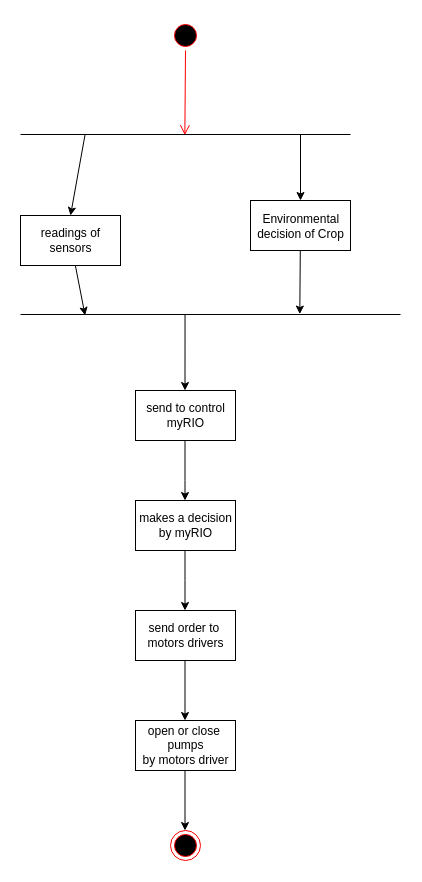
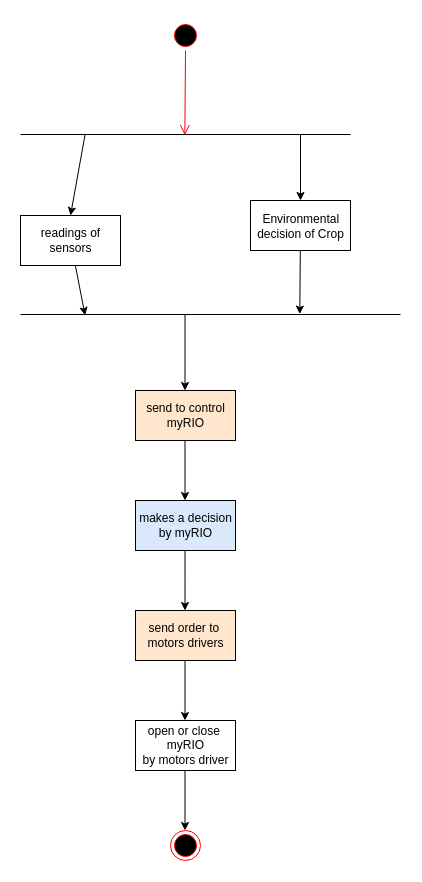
node "send to control myRIO": fillcolor #ffffff -> #ffe6cc
node "makes a decision by myRIO": fillcolor #ffffff -> #dae8fc
node "send order to motors drivers": fillcolor #ffffff -> #ffe6cc
node "open or close pumps by motors driver": label "open or close pumps by motors driver" -> "open or close myRIO by motors driver"
